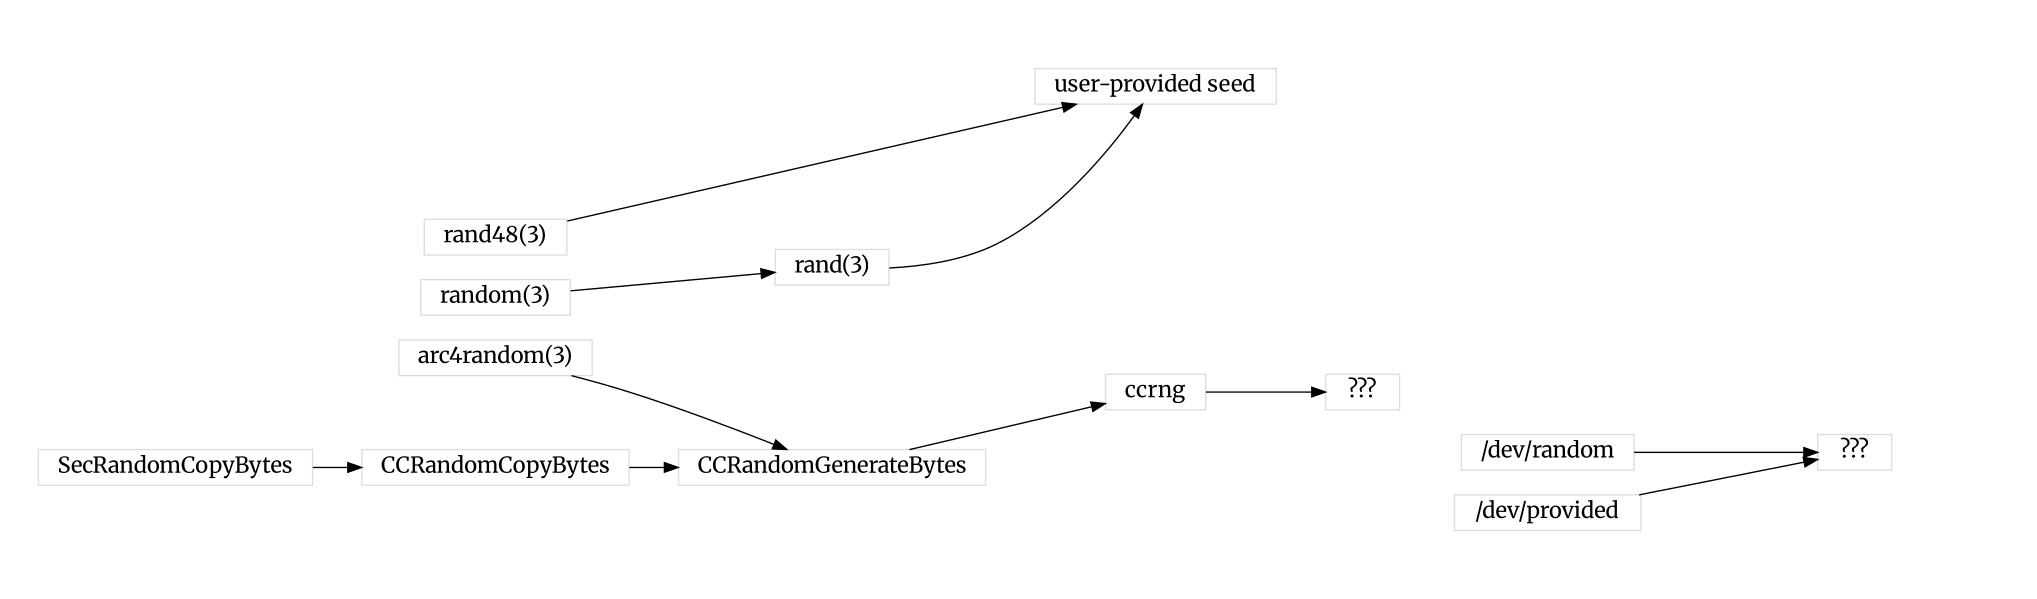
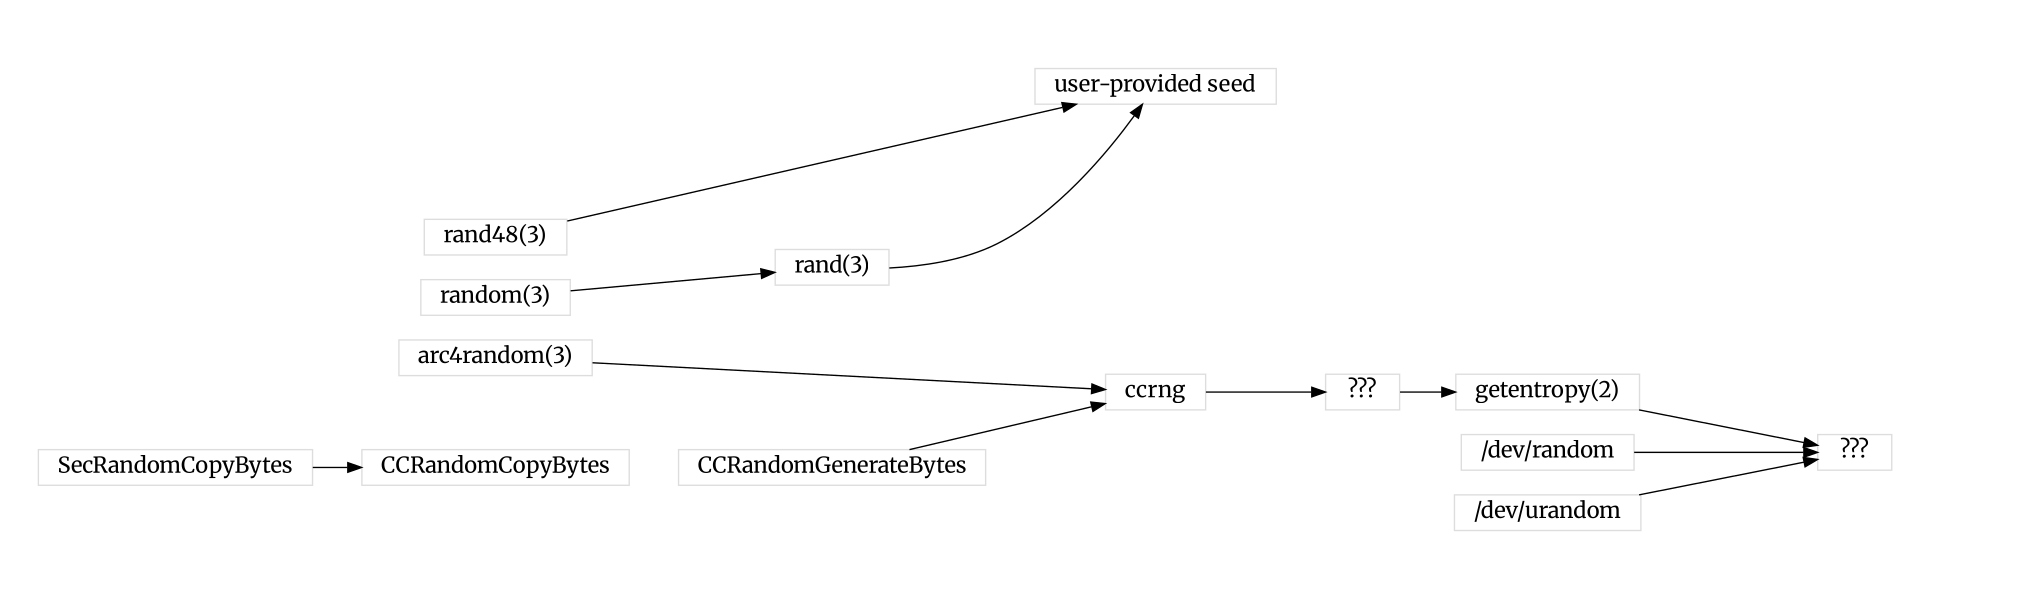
node "getentropy(2)": added
edge "arc4random(3)" -> "CCRandomGenerateBytes": now "arc4random(3)" -> "ccrng"
edge "CCRandomCopyBytes" -> "CCRandomGenerateBytes": removed
node "/dev/provided": label "/dev/provided" -> "/dev/urandom"
